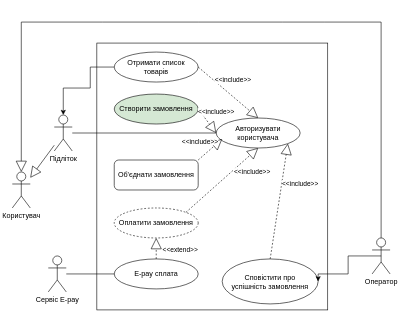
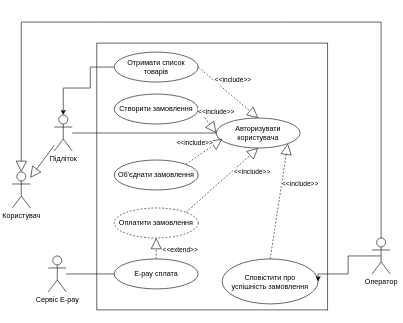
node "Створити замовлення": fillcolor #d5e8d4 -> #ffffff
node "Об'єднати замовлення": shape rounded rectangle -> ellipse
